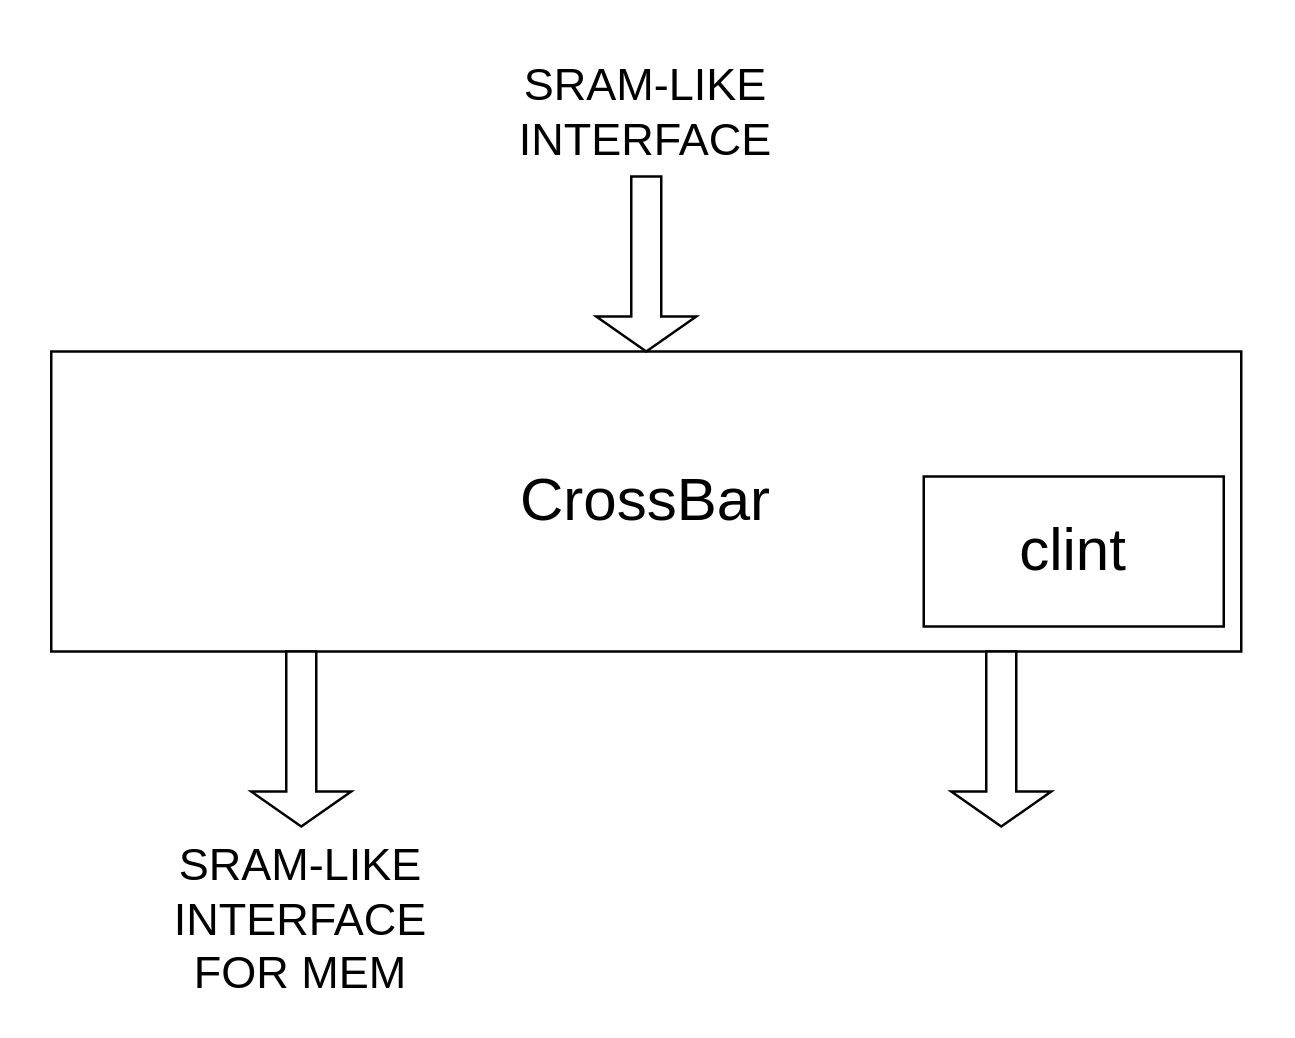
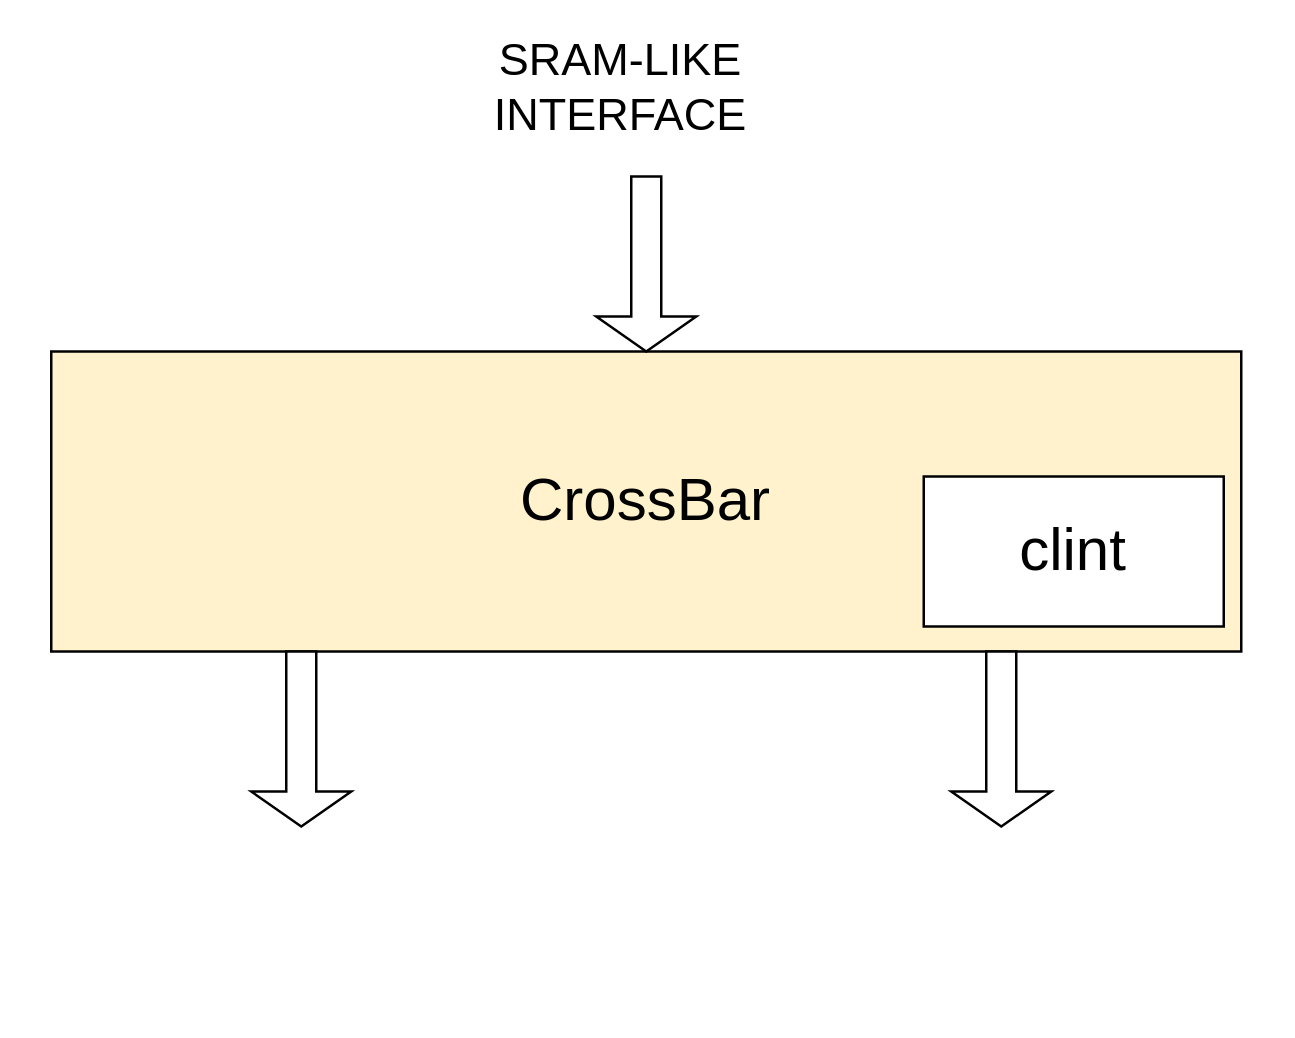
node "SRAM-LIKE INTERFACE": moved (646, 114) -> (621, 89)
node "CrossBar": fillcolor #ffffff -> #fff2cc
node "SRAM-LIKE INTERFACE FOR MEM": removed
